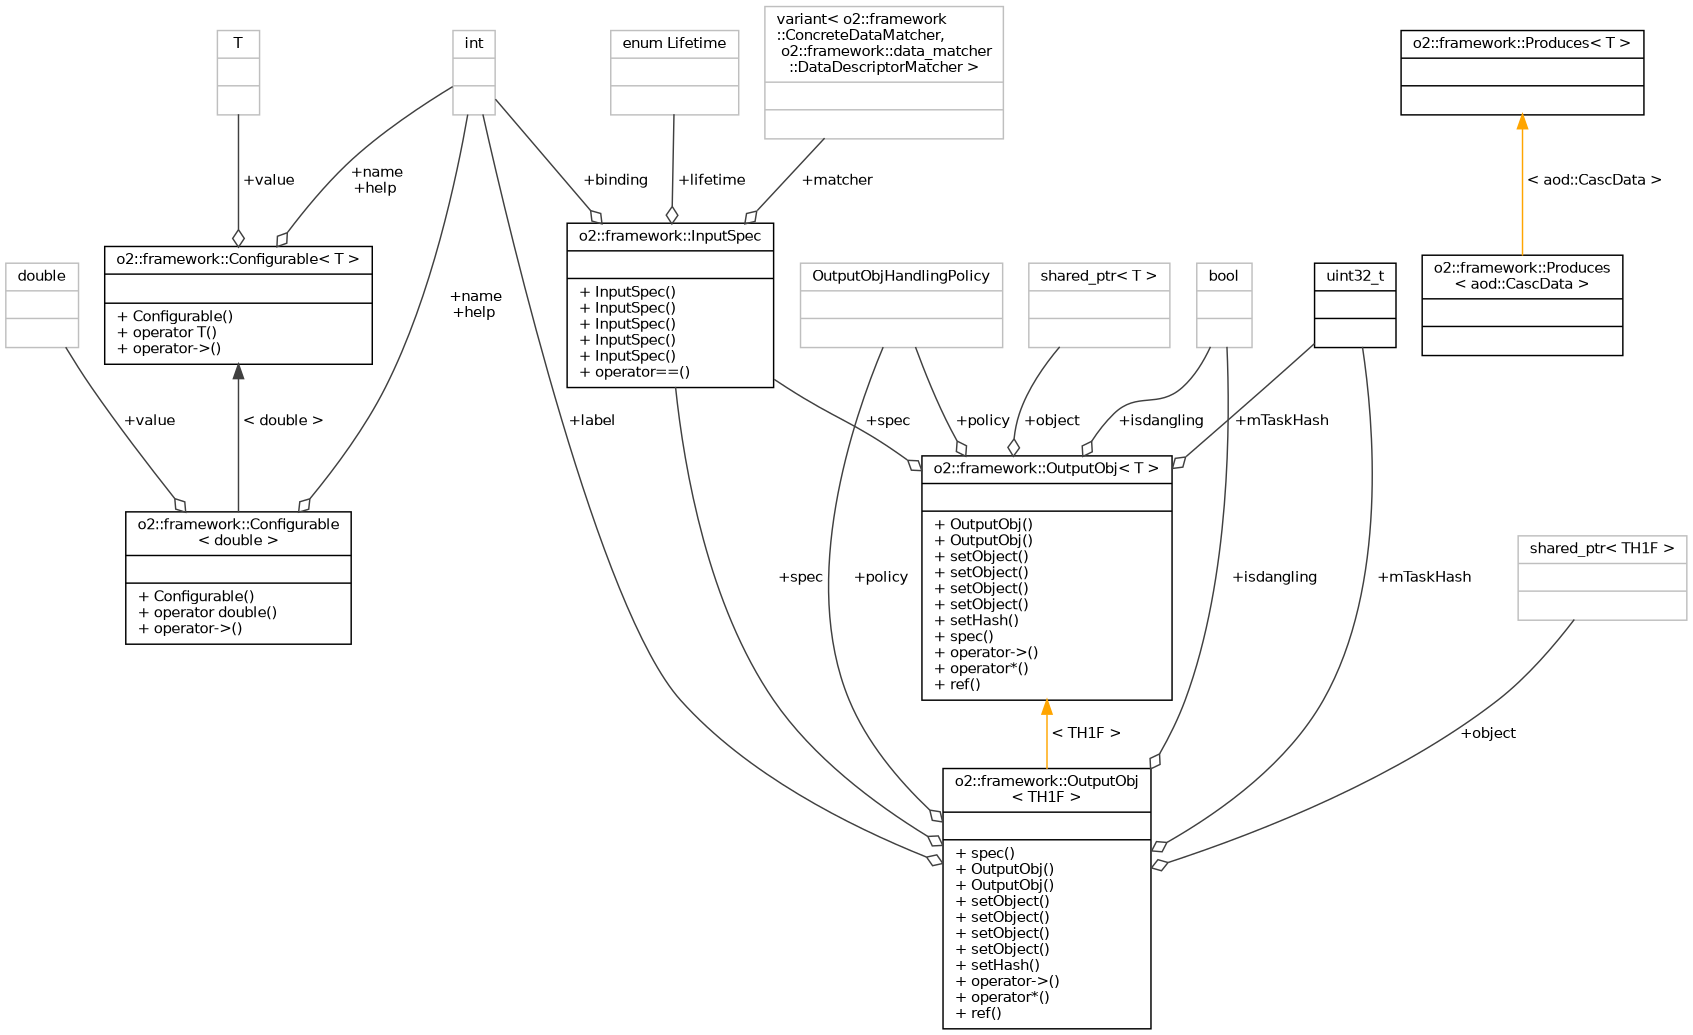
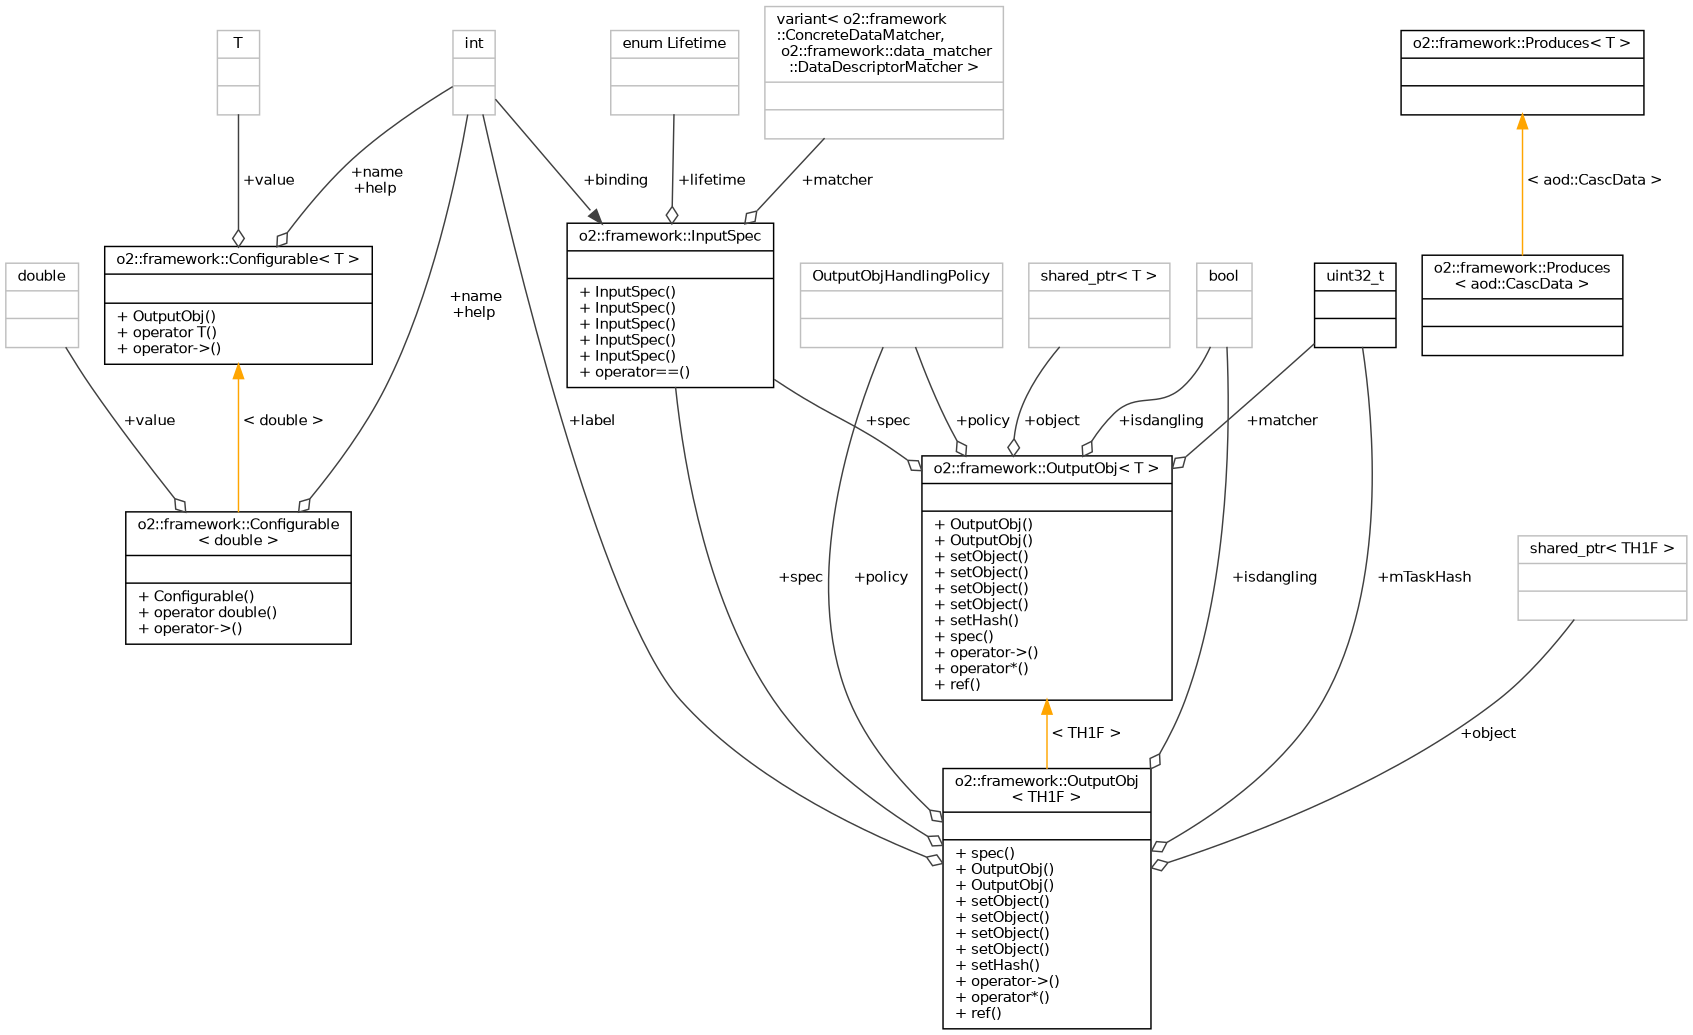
edge "int" -> "o2::framework::InputSpec": arrowhead odiamond -> normal
node "o2::framework::Configurable< T >": text "+ Configurable()" -> "+ OutputObj()"
edge "uint32_t" -> "o2::framework::OutputObj< T >": label " +mTaskHash" -> " +matcher"
edge "o2::framework::Configurable" -> "o2::framework::Configurable< T >": color grey25 -> orange
